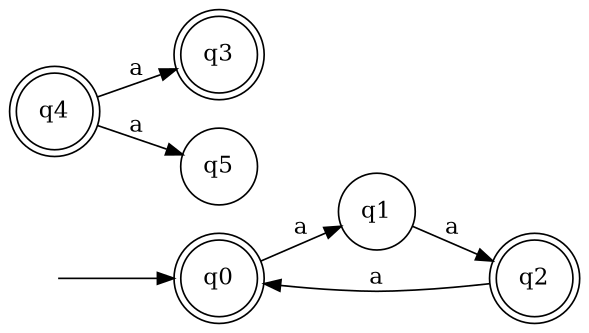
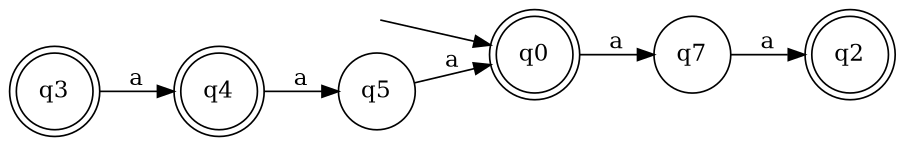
edge "q4" -> "q3": reversed
node "q1": label "q1" -> "q7"
edge "q2" -> "q0": now "q5" -> "q0"
